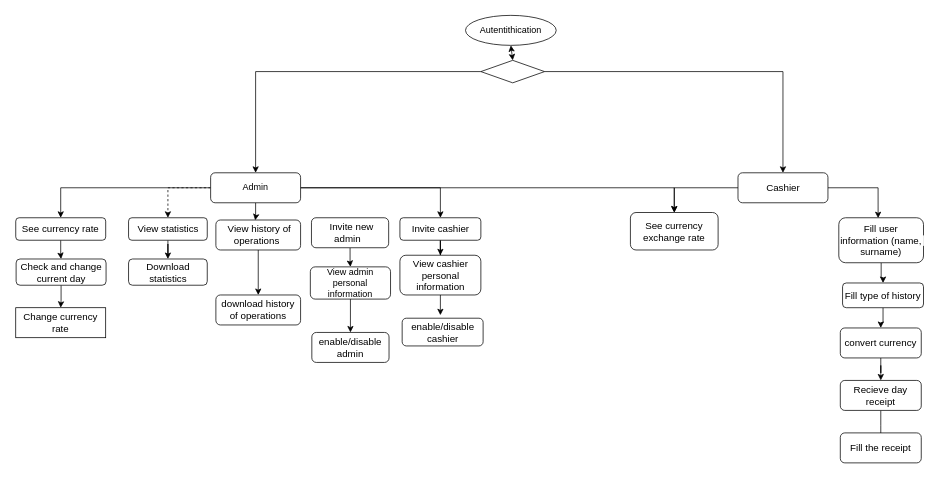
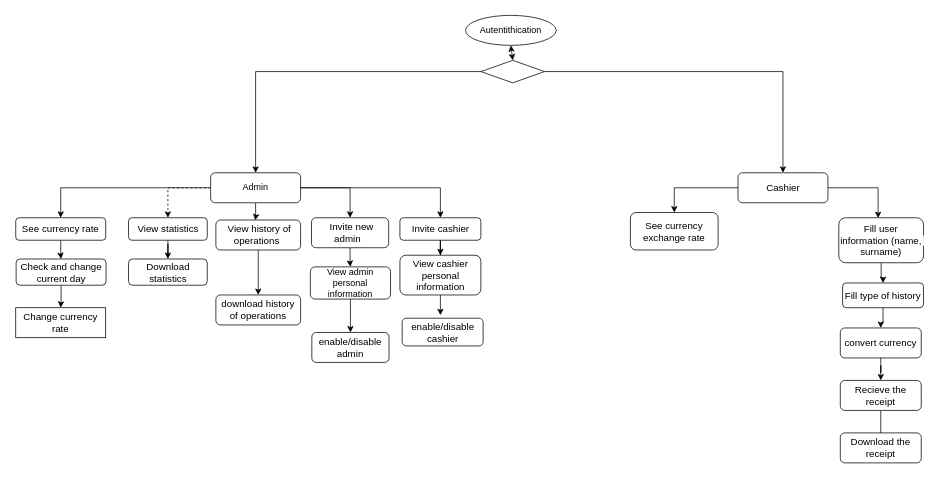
edge "Admin" -> "See currency exchange rate": now "Admin" -> "Invite new admin"
node "Recieve day receipt": label "Recieve day receipt" -> "Recieve the receipt"
node "Fill the receipt": label "Fill the receipt" -> "Download the receipt"
